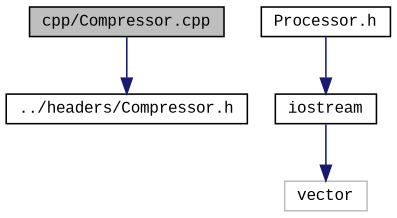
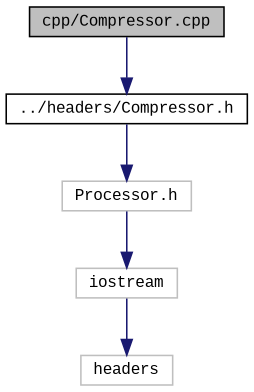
node "Processor.h": color black -> grey75
node "iostream": color black -> grey75
edge "../headers/Compressor.h" -> "Processor.h": added
node "vector": label "vector" -> "headers"
